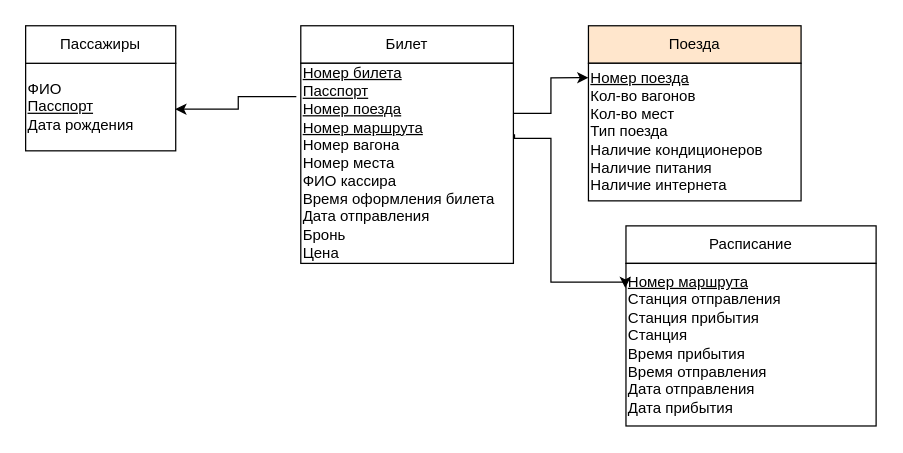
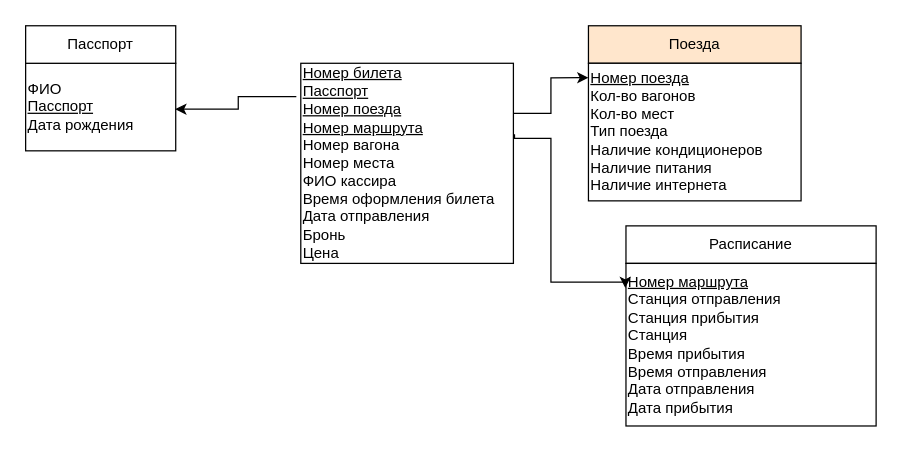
node "Пассажиры": label "Пассажиры" -> "Пасспорт"
node "Билет": removed
